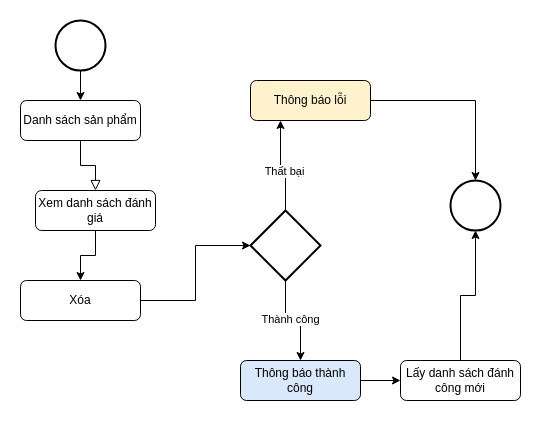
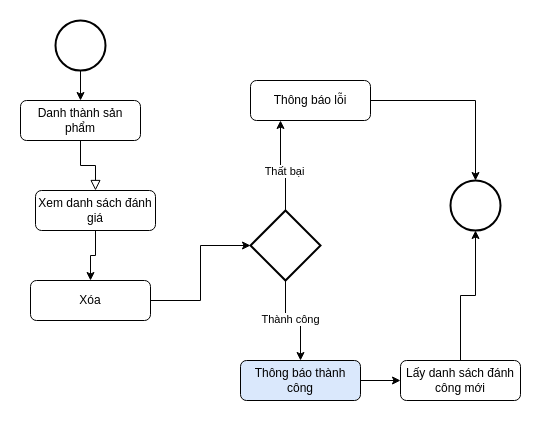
node "Thông báo lỗi": fillcolor #fff2cc -> #ffffff
node "Danh sách sản phẩm": label "Danh sách sản phẩm" -> "Danh thành sản phẩm"
node "Xóa": moved (81, 301) -> (91, 301)
